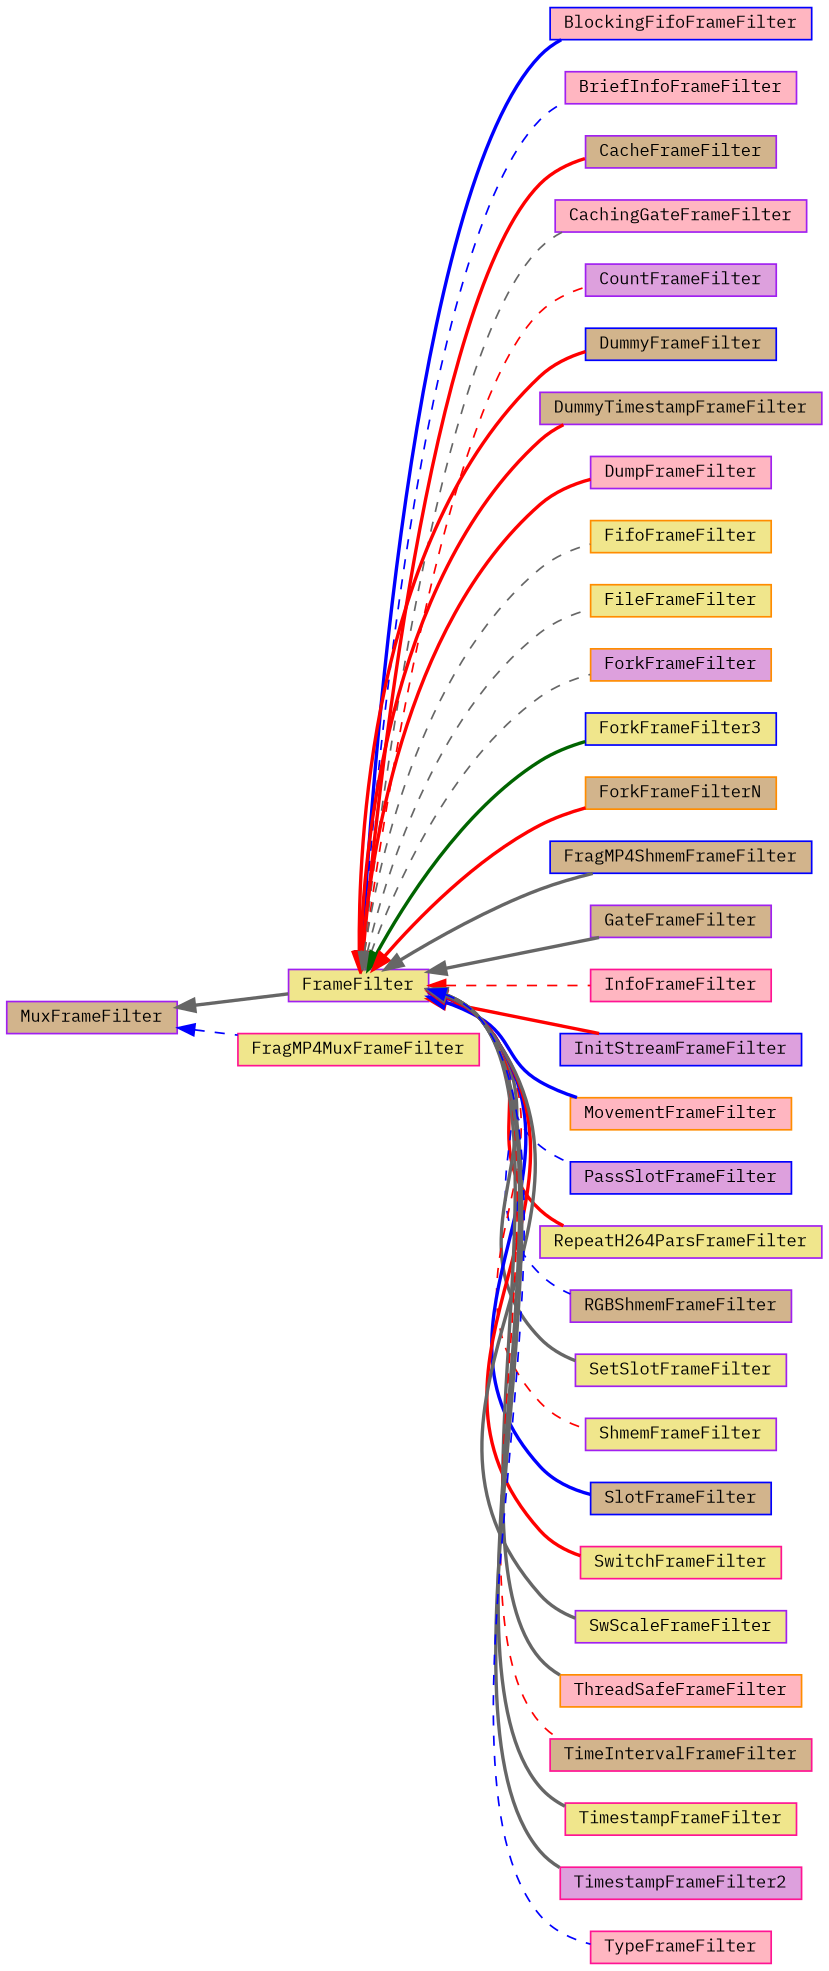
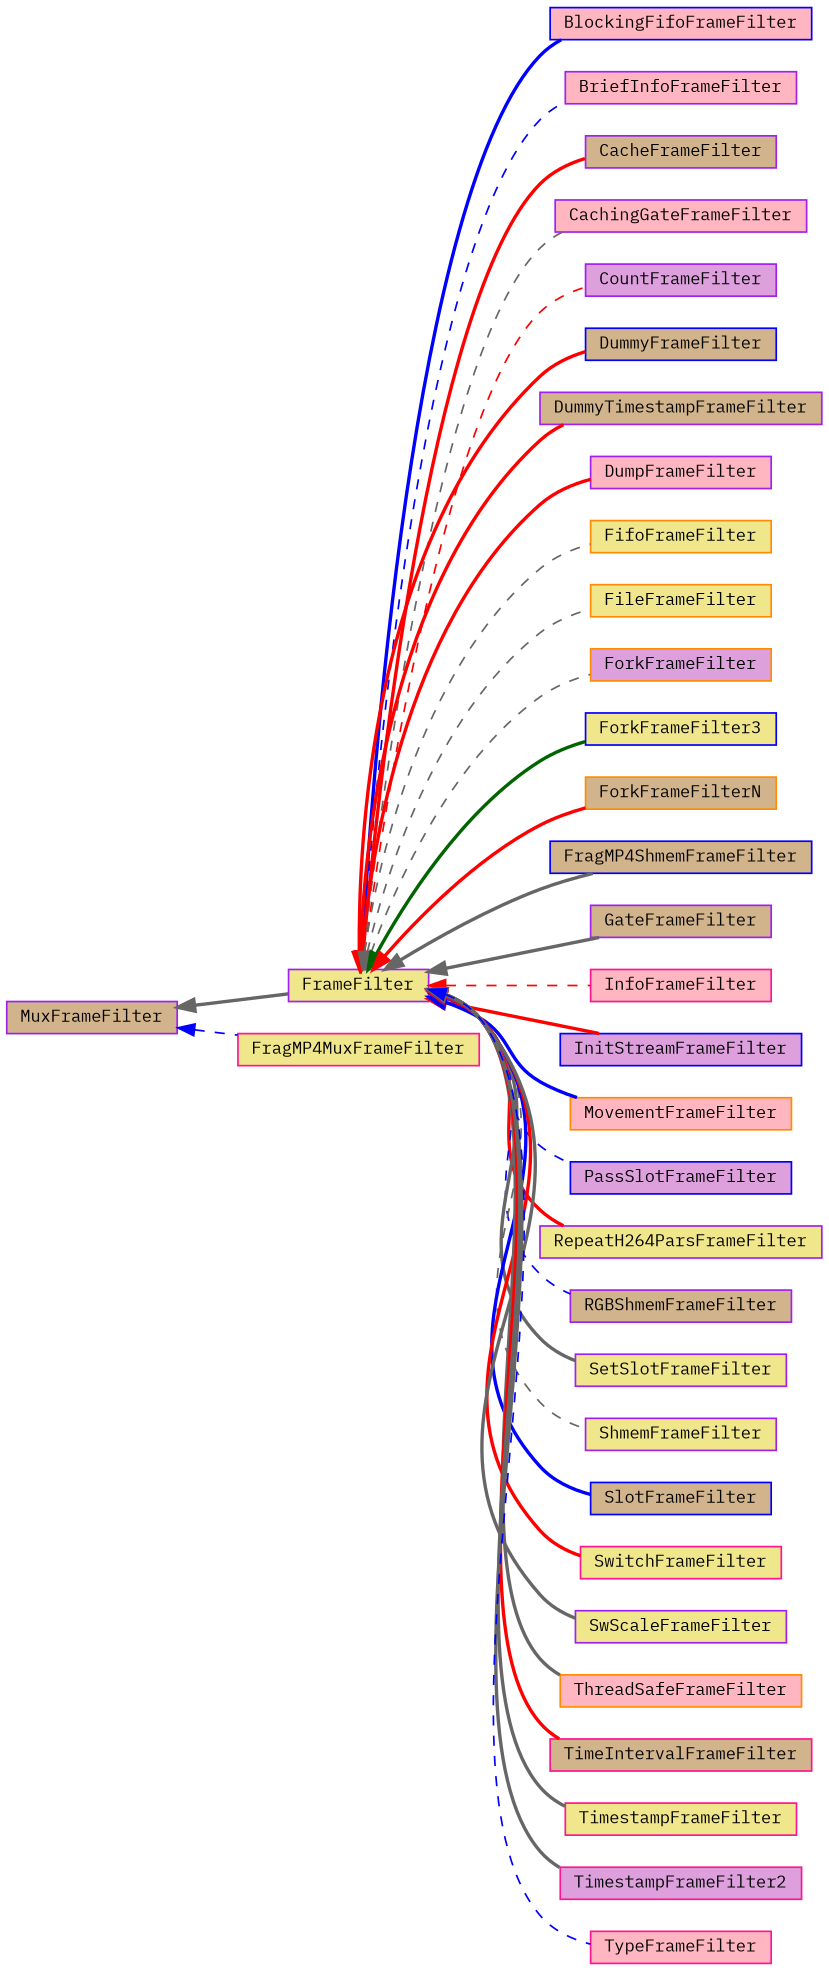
edge "ShmemFrameFilter" -> "FrameFilter": color red -> gray40
edge "TimeIntervalFrameFilter" -> "FrameFilter": style dashed -> bold
